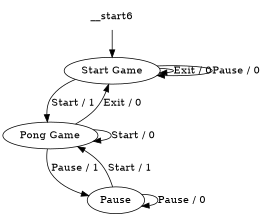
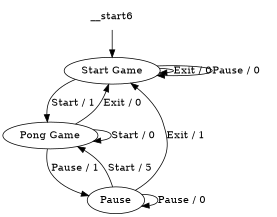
edge "Pause" -> "Start Game": added, label "Exit / 1"
edge "Pause" -> "Pong Game": label "Start / 1" -> "Start / 5"
